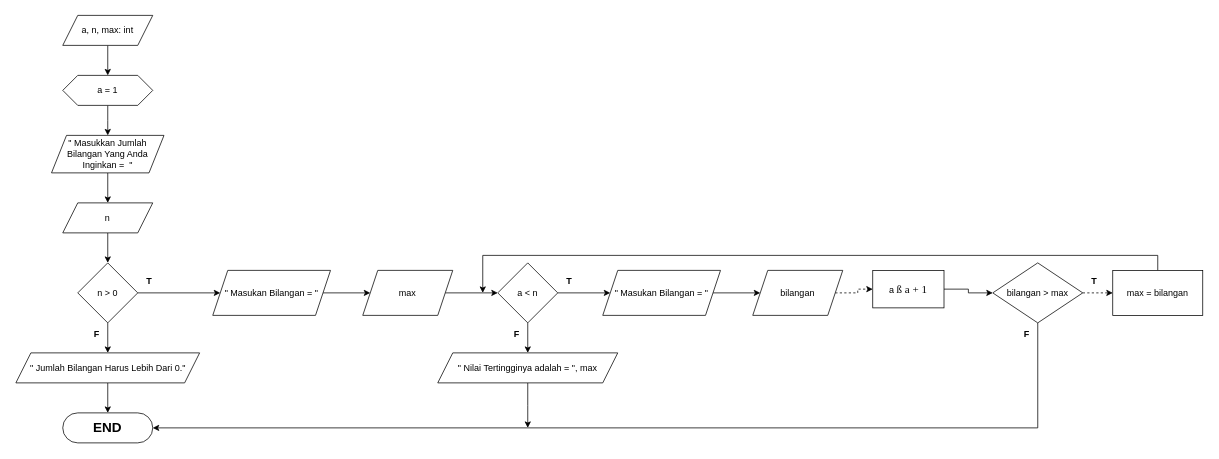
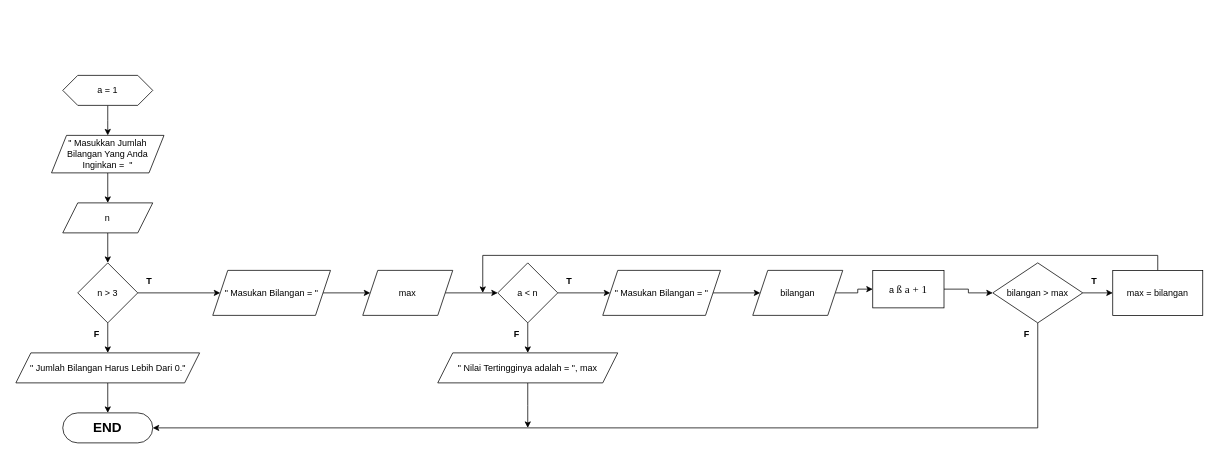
node "a, n, max: int": removed
edge "a, n, max: int" -> "a = 1": removed
node "n > 0": label "n > 0" -> "n > 3"
edge "bilangan" -> "a ß a + 1": style dashed -> solid
edge "bilangan > max" -> "max = bilangan": style dashed -> solid
